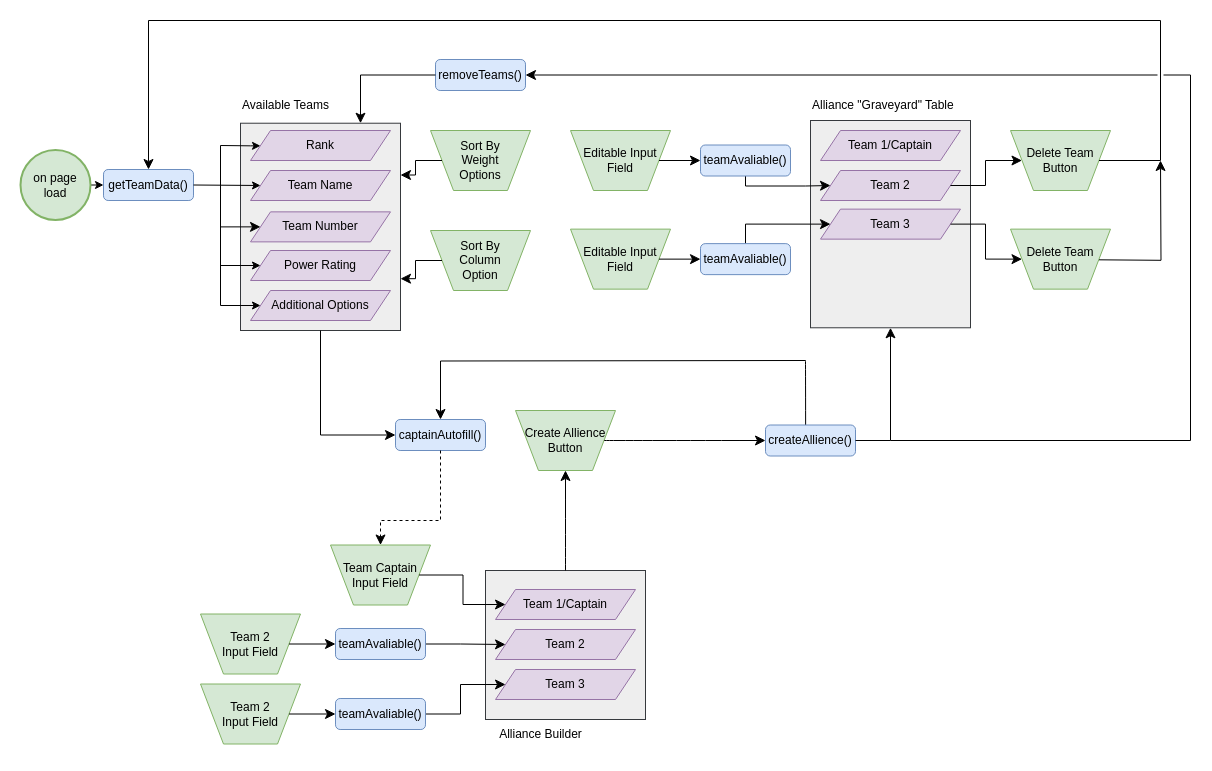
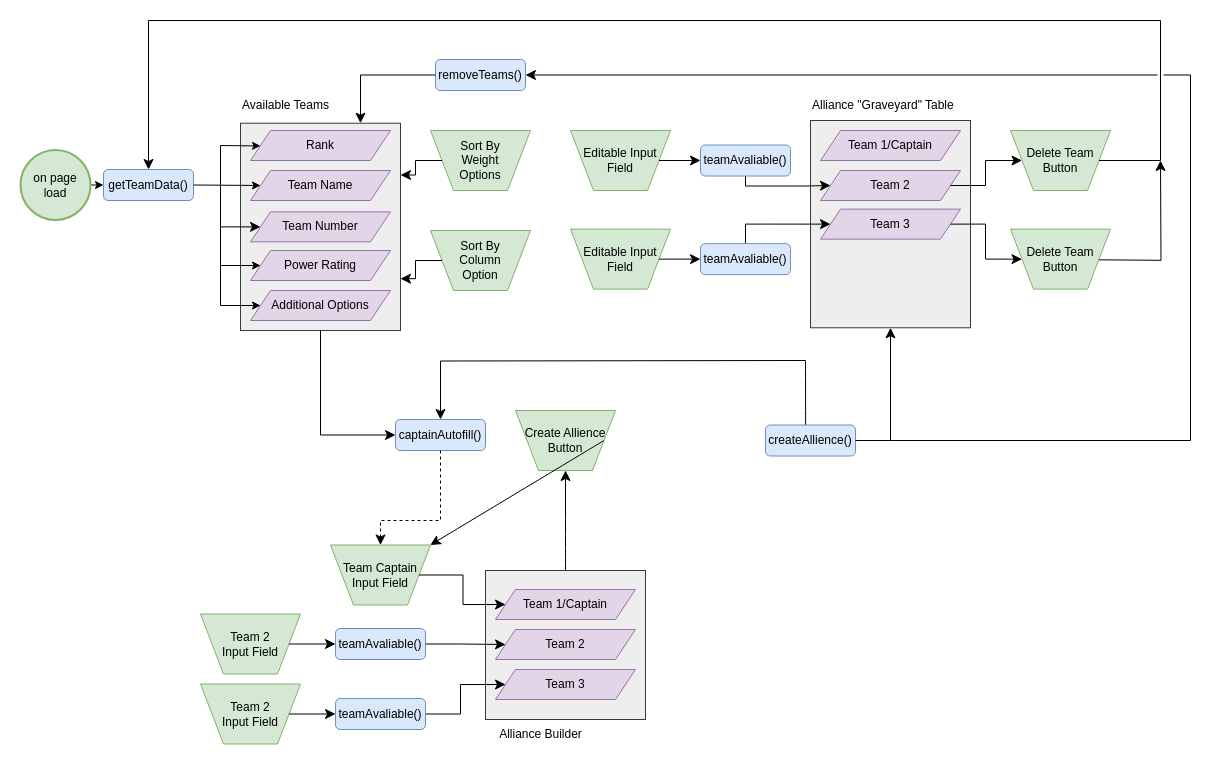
edge "Create Allience Button" -> "createAllience()": now "Create Allience Button" -> "Team Captain Input Field"
